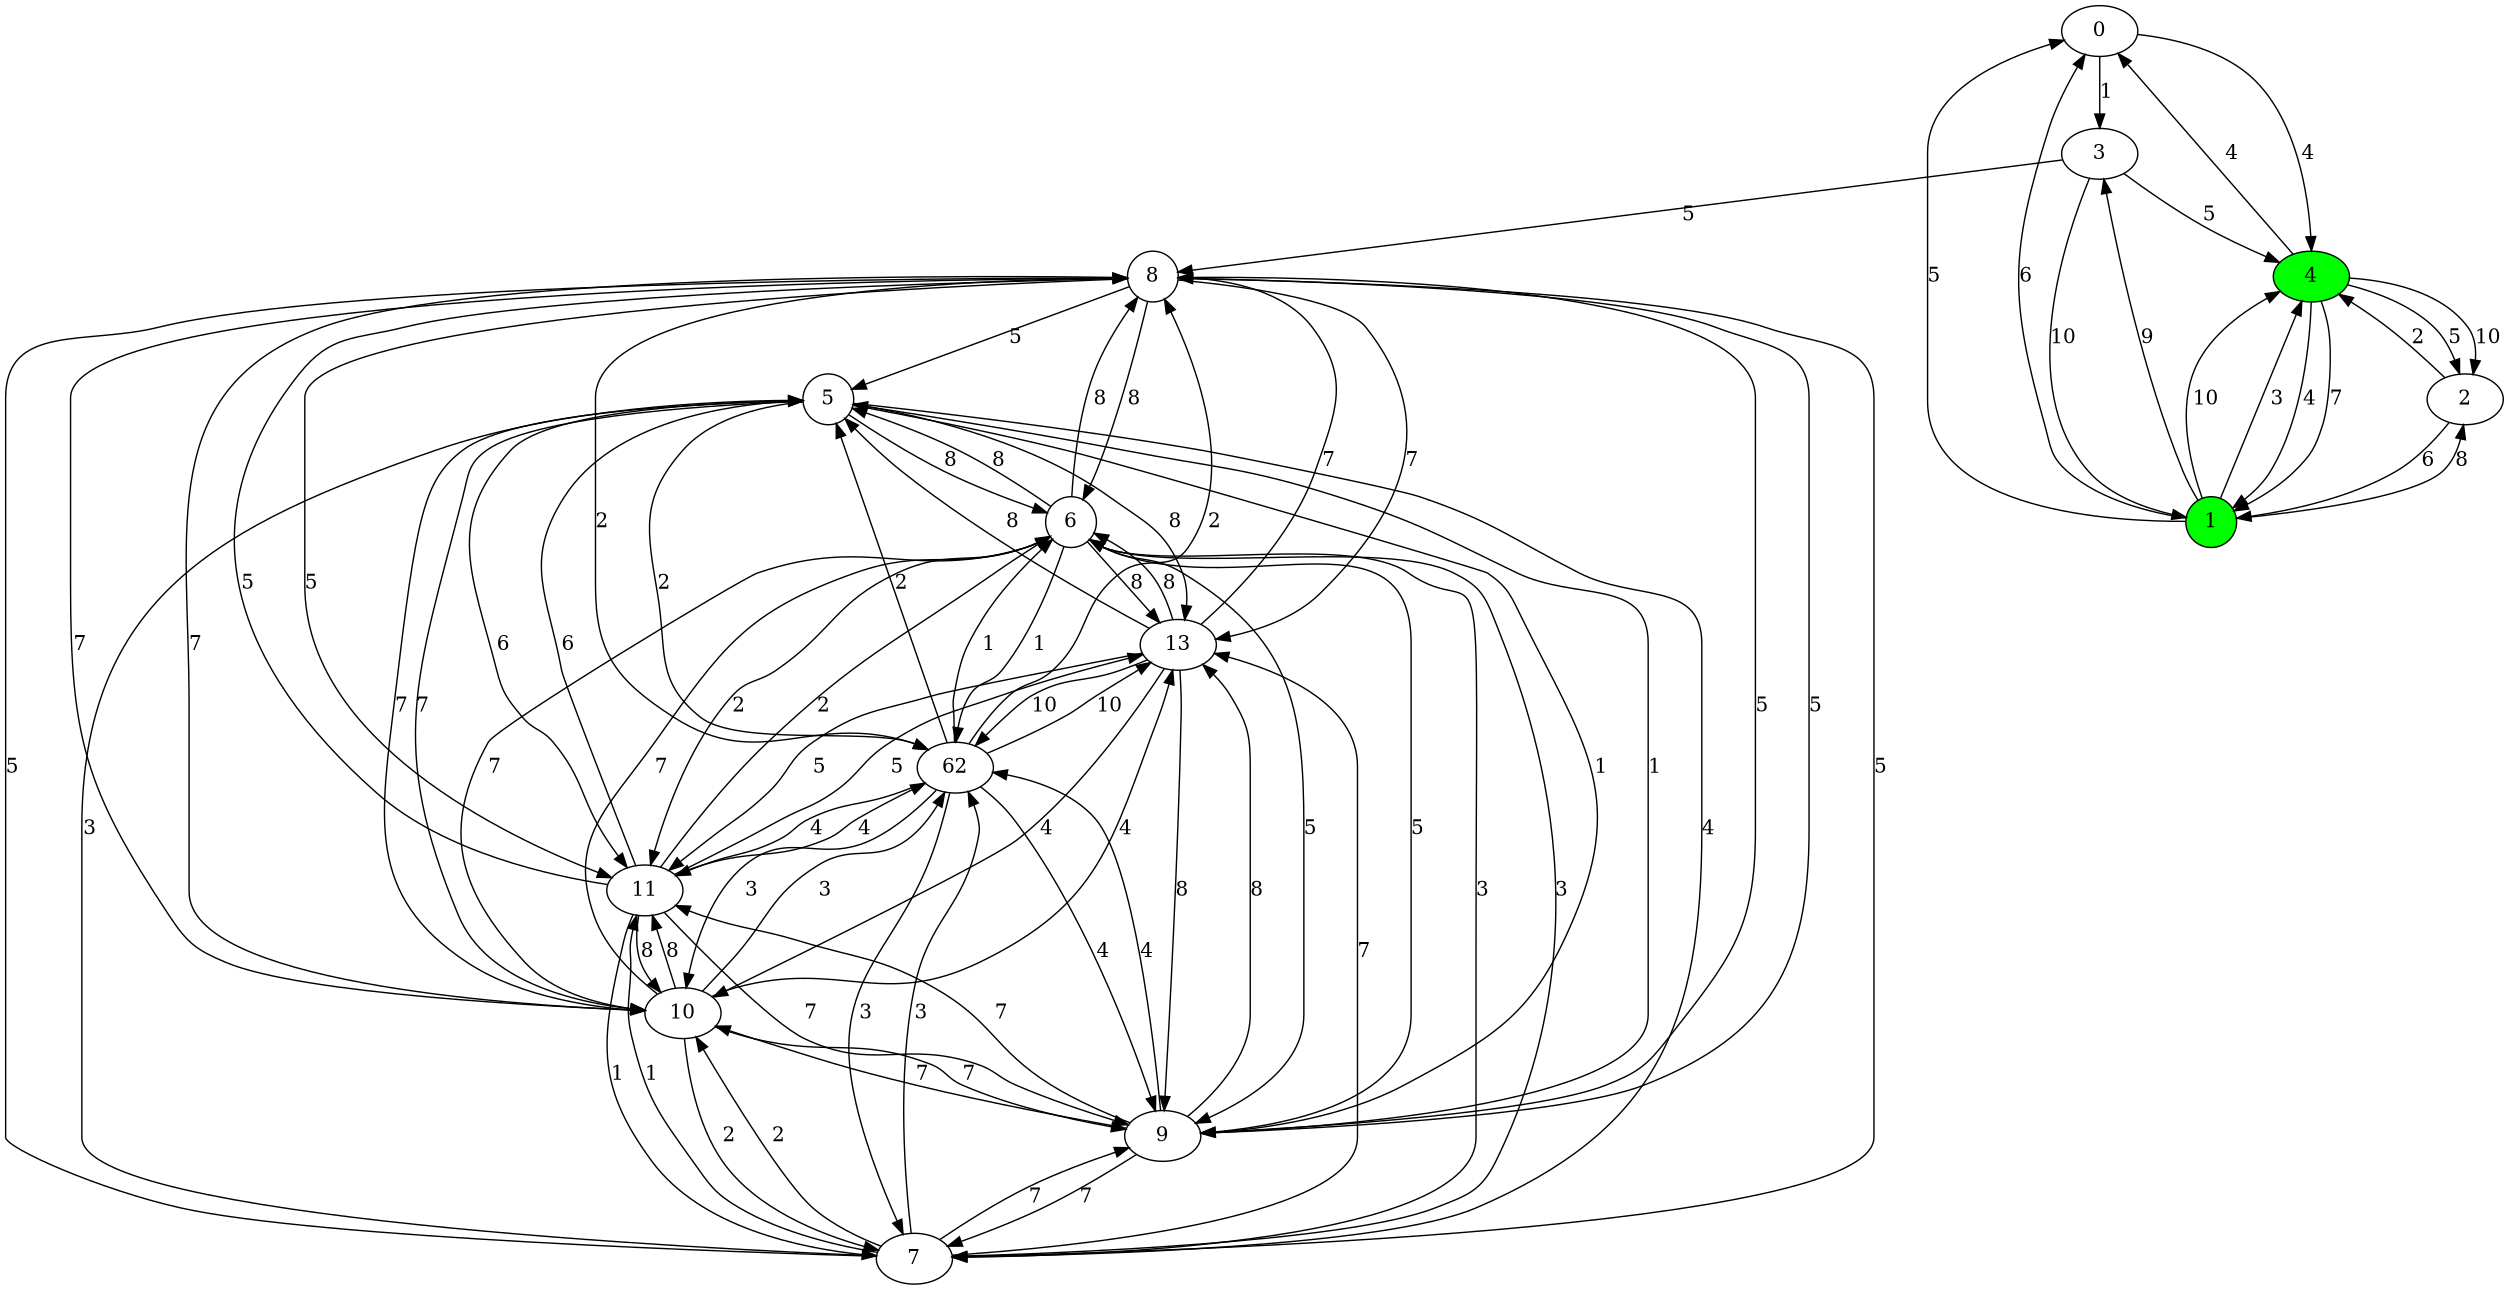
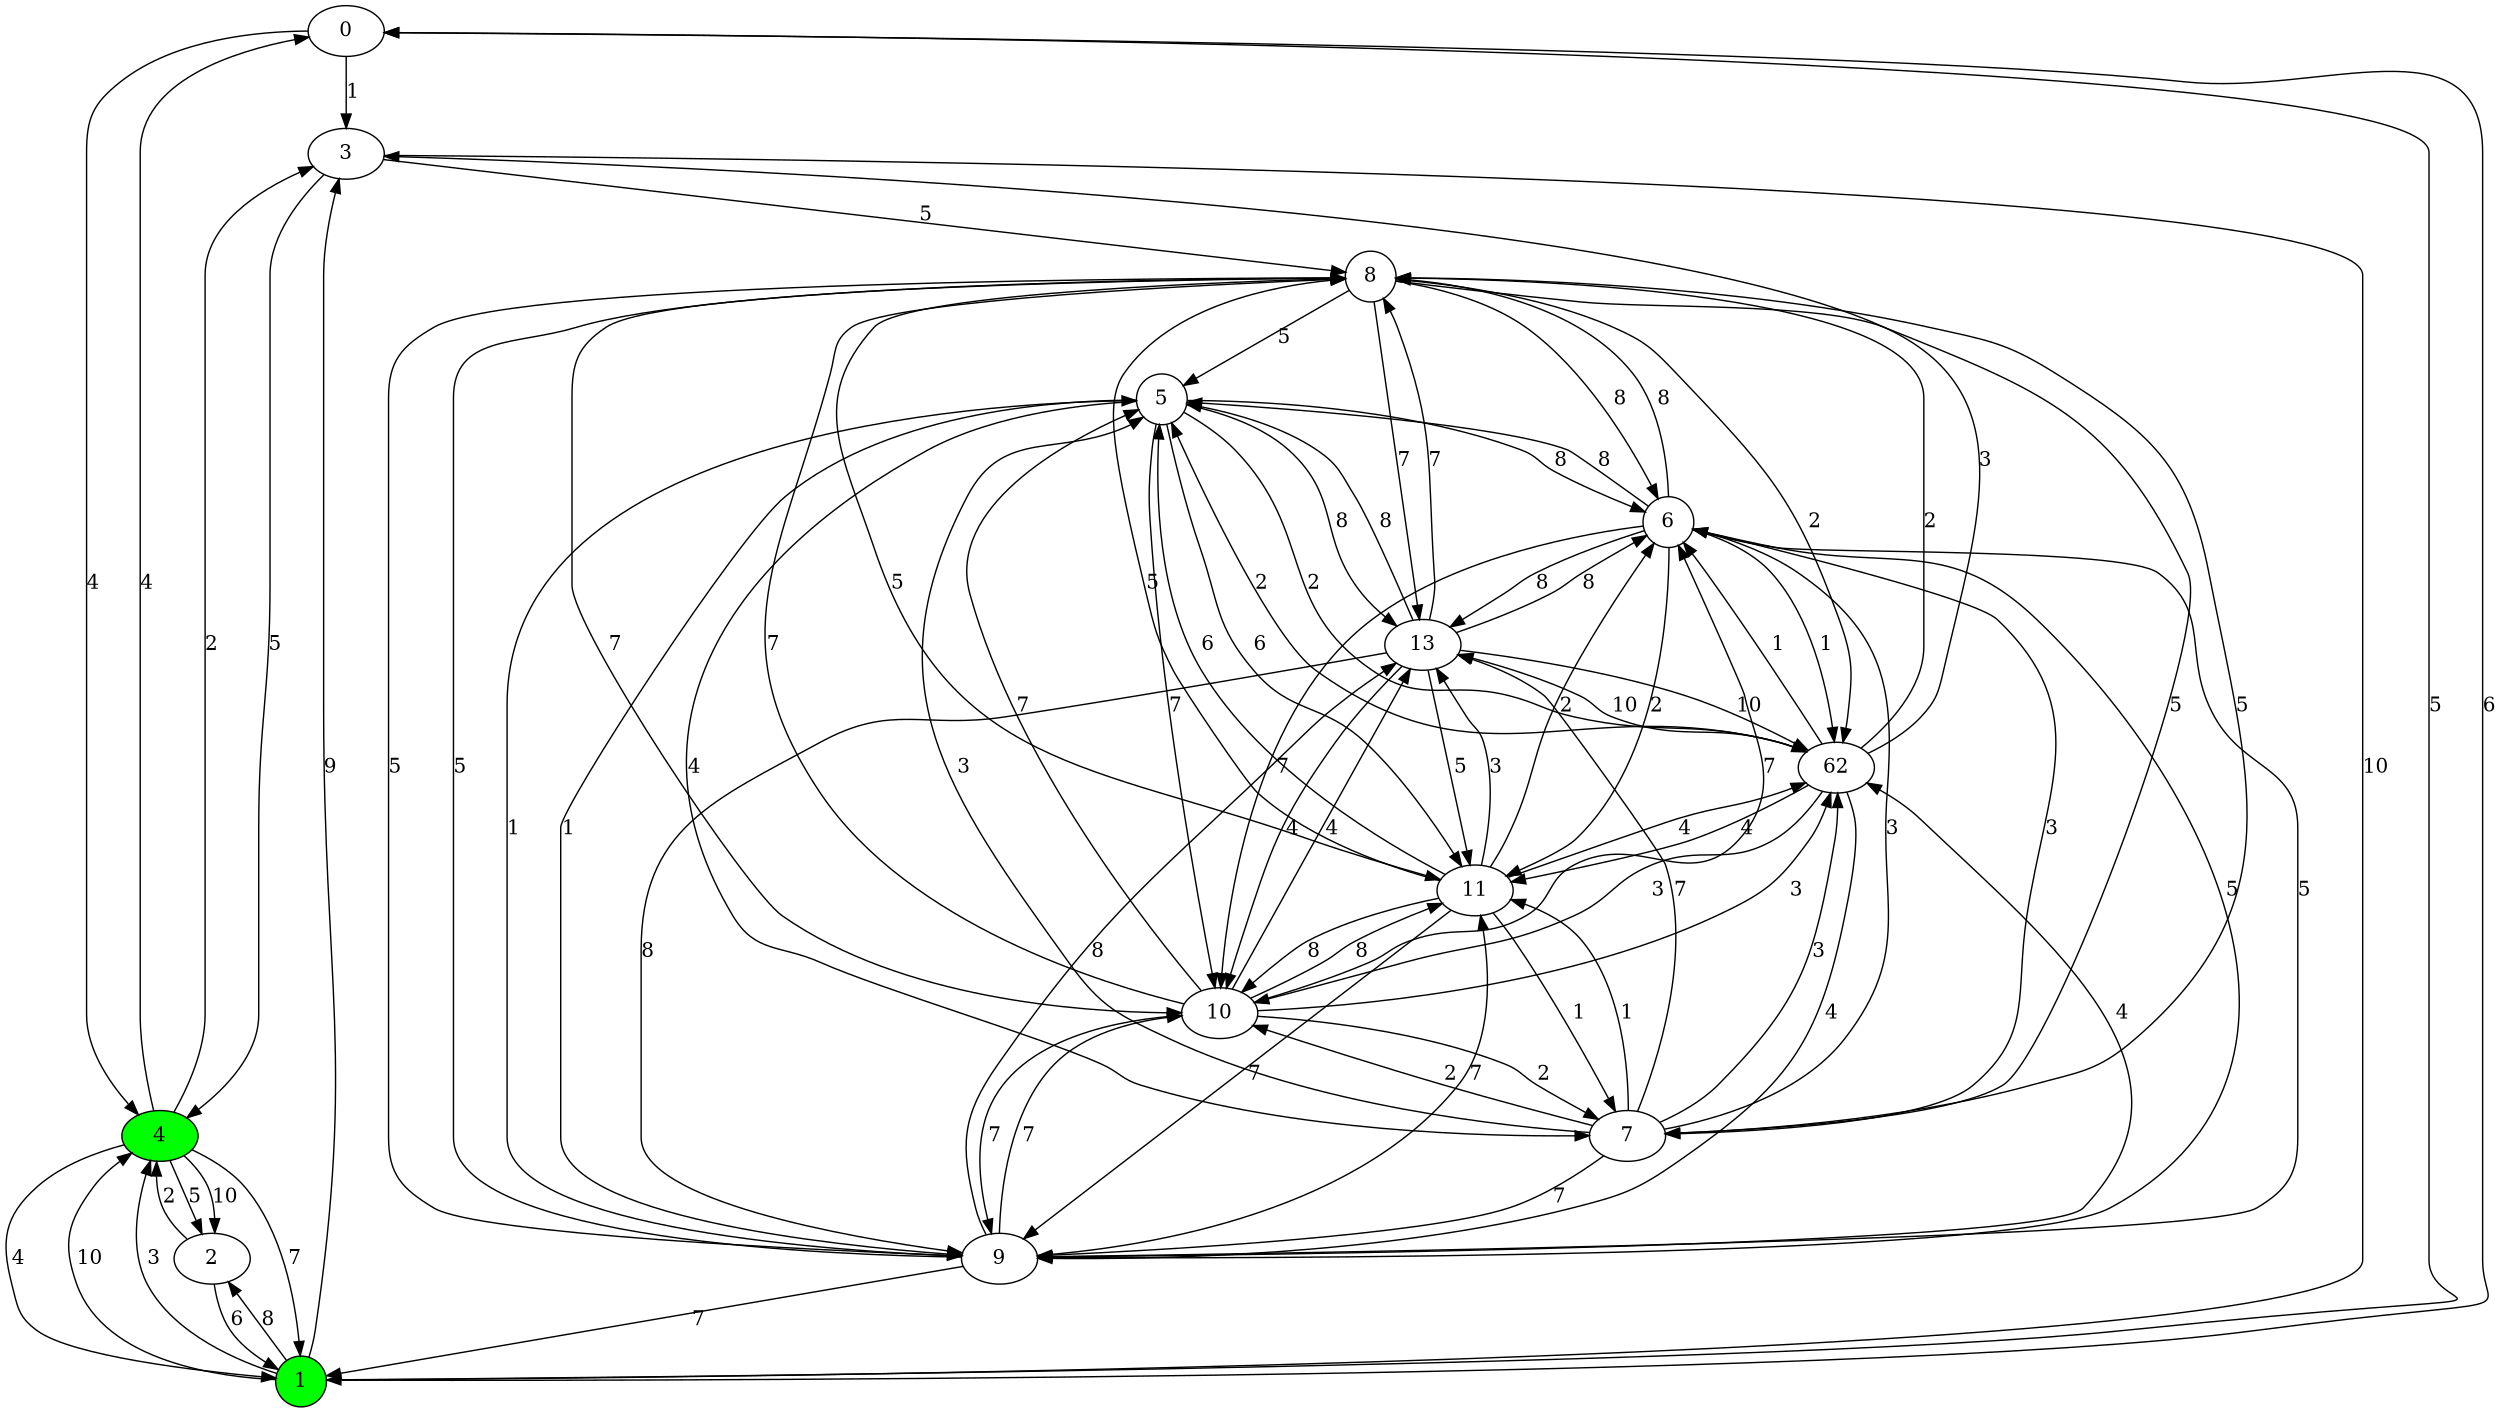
edge "4" -> "3": added, label "2"
edge "11" -> "13": label "5" -> "3"
edge "62" -> "7": now "62" -> "3"
edge "9" -> "7": now "9" -> "1"
